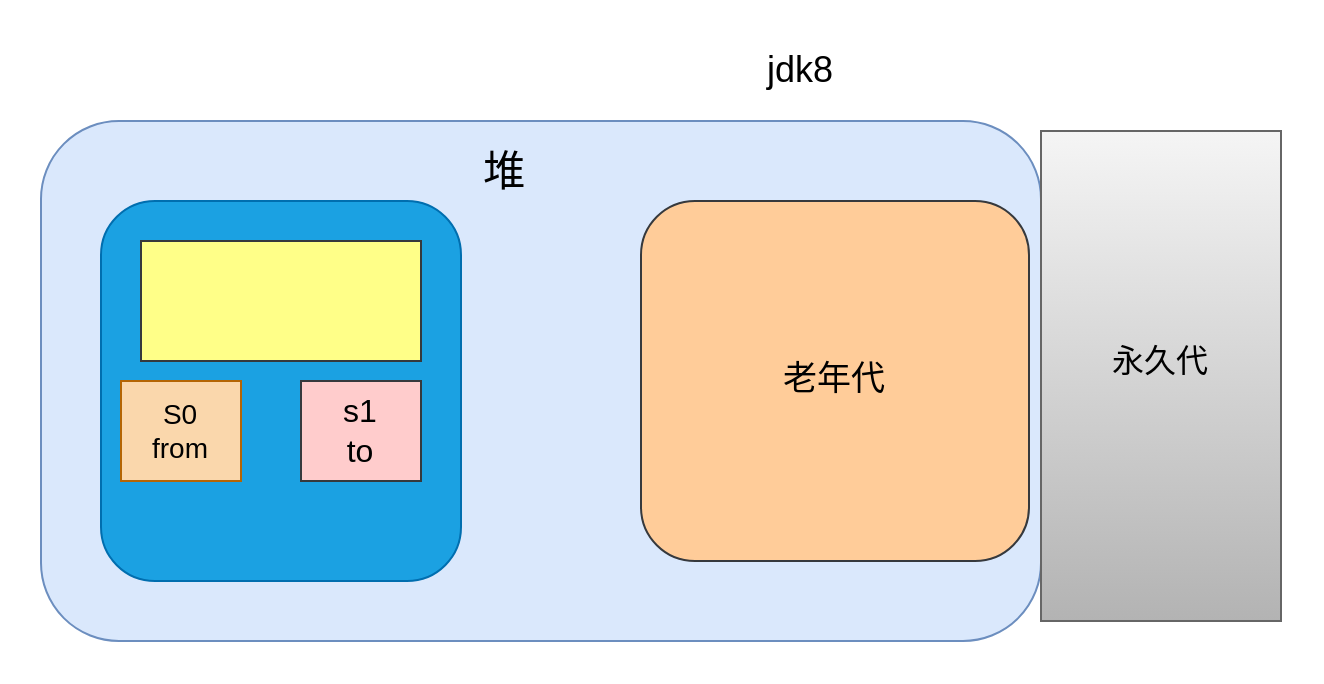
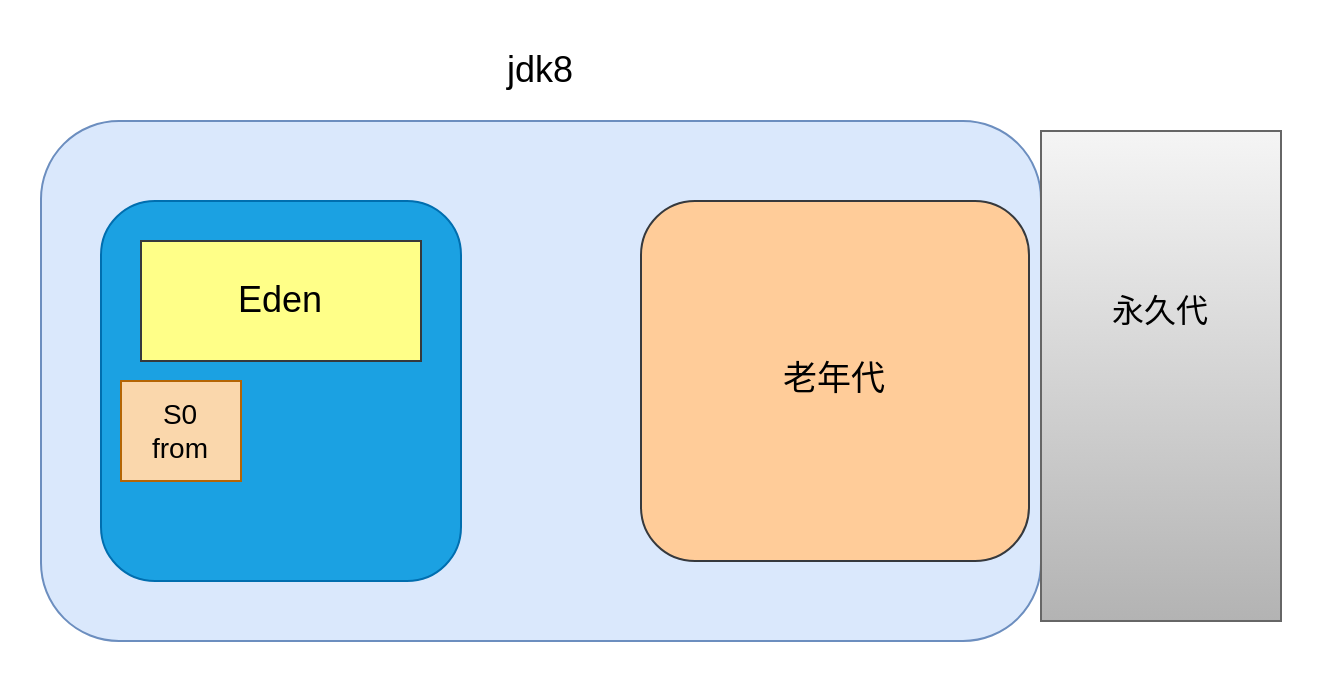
node "jdk8": moved (801, 71) -> (541, 71)
node "堆": removed
node "Eden": added
node "永久代": moved (1161, 361) -> (1161, 311)
node "s1 to": removed
